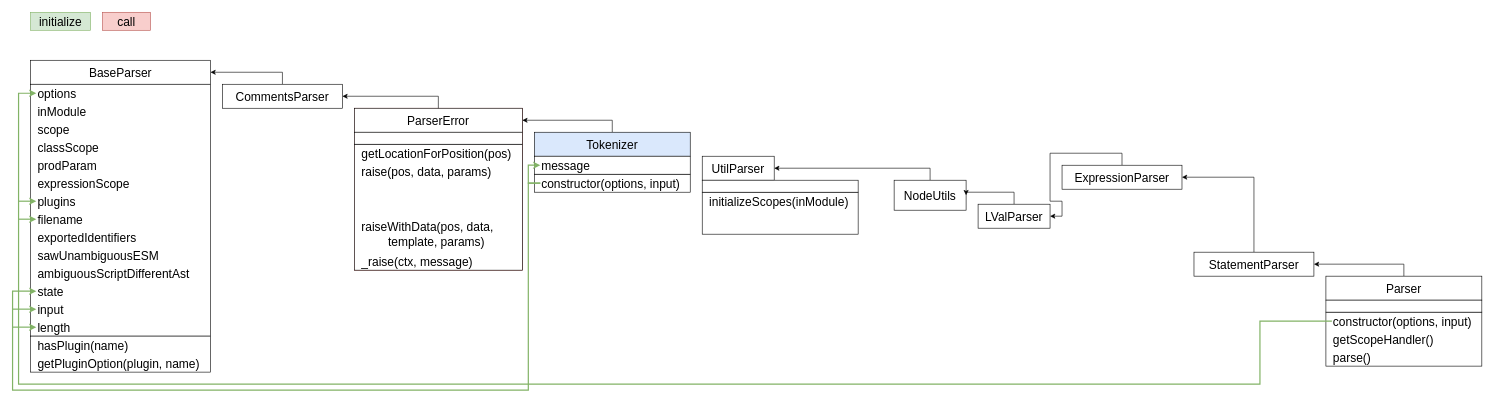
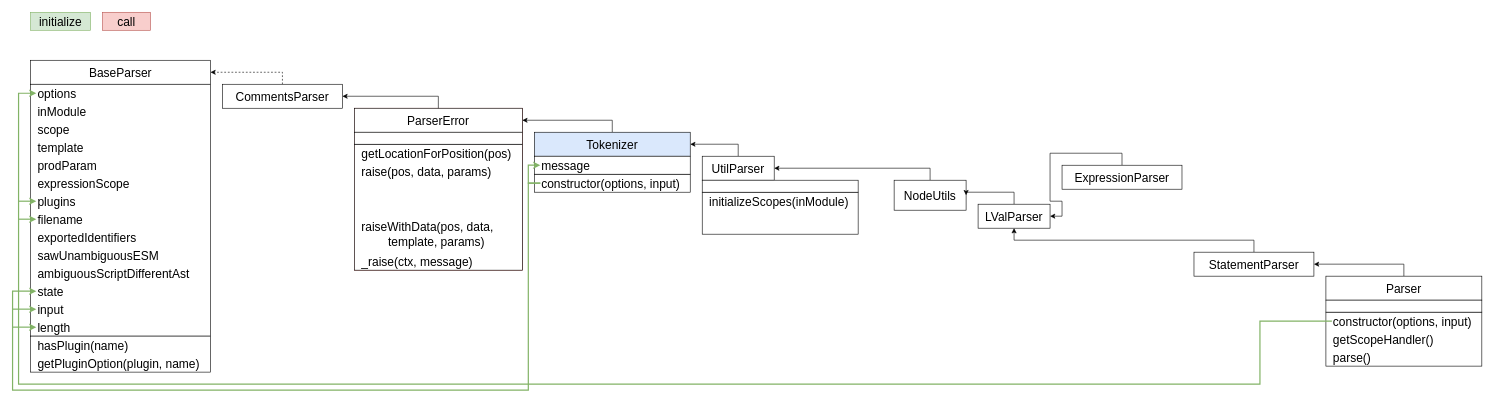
edge "CommentsParser" -> "BaseParser": style solid -> dashed
edge "UtilParser" -> "Tokenizer": added
node "classScope": label "classScope" -> "template"
edge "StatementParser" -> "ExpressionParser": now "StatementParser" -> "LValParser"
